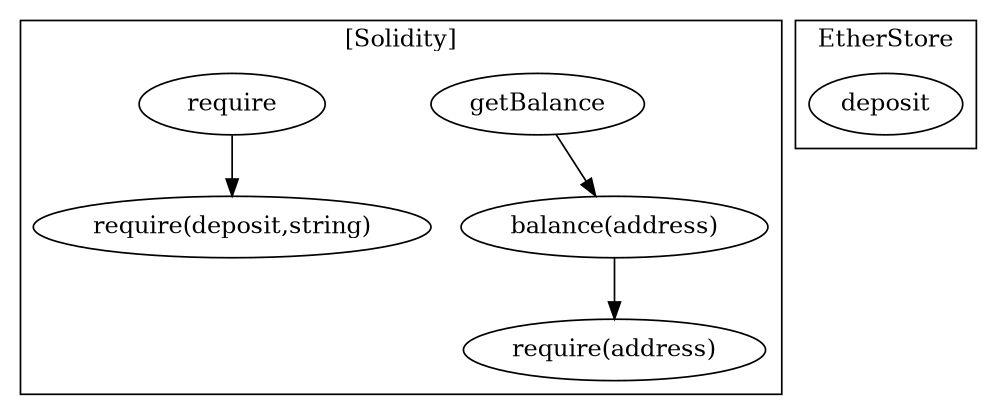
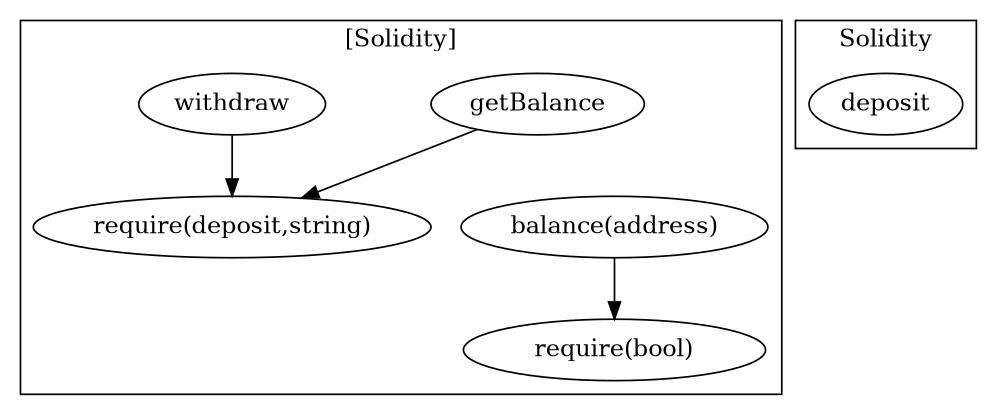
cluster "EtherStore": label "EtherStore" -> "Solidity"
node "require": label "require" -> "withdraw"
edge "getBalance" -> "balance(address)": now "getBalance" -> "require(deposit,string)"
node "require(address)": label "require(address)" -> "require(bool)"
